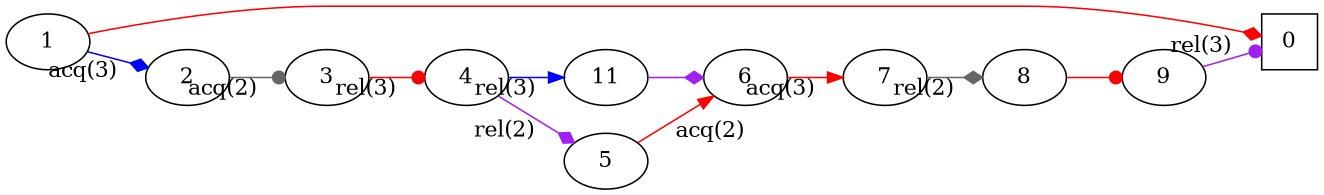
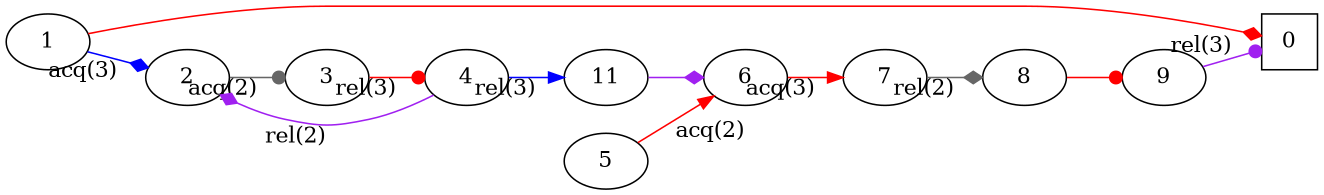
edge "4" -> "5": now "4" -> "2"
